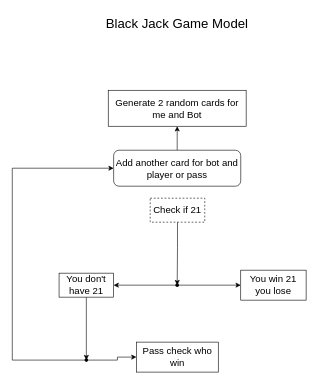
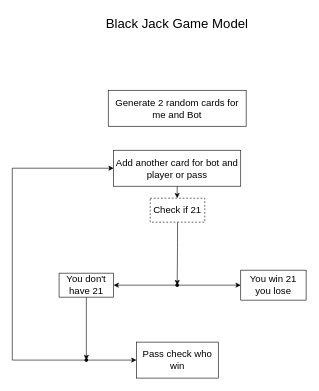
edge "Add another card for bot and player or pass" -> "Generate 2 random cards for me and Bot": now "Add another card for bot and player or pass" -> "Check if 21"
node "Add another card for bot and player or pass": shape rounded rectangle -> rectangle
node "Pass check who win": size 82x30 -> 82x36
